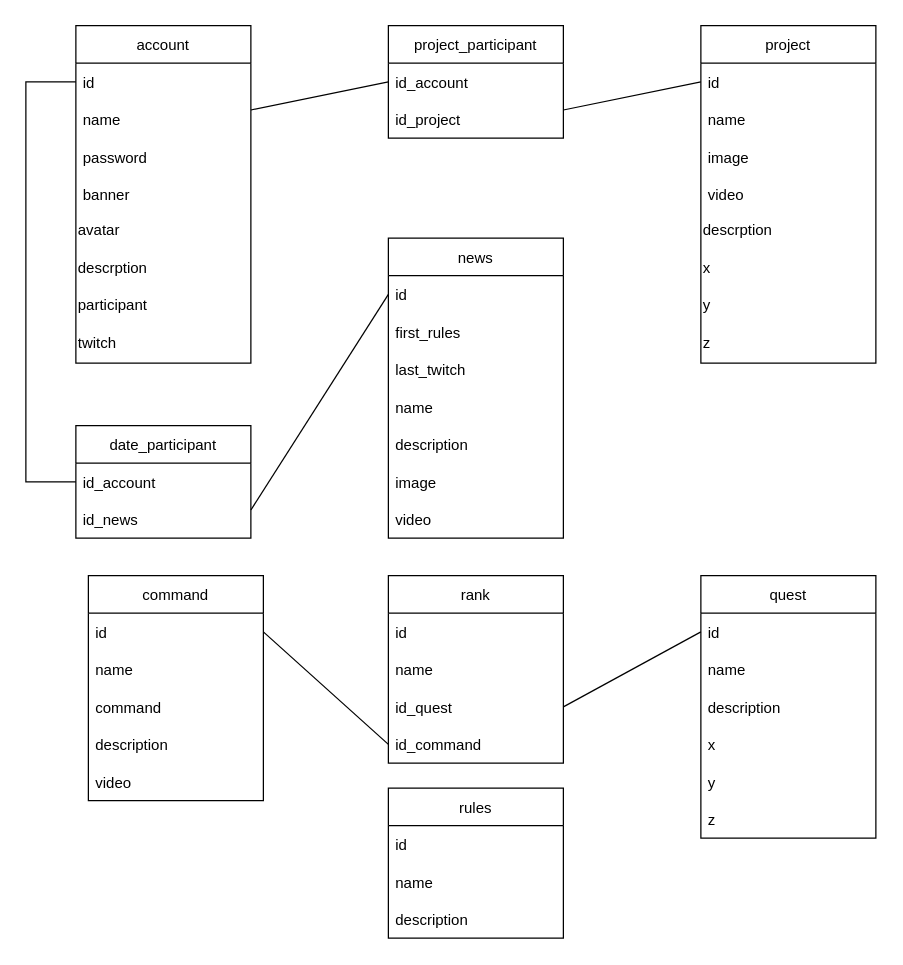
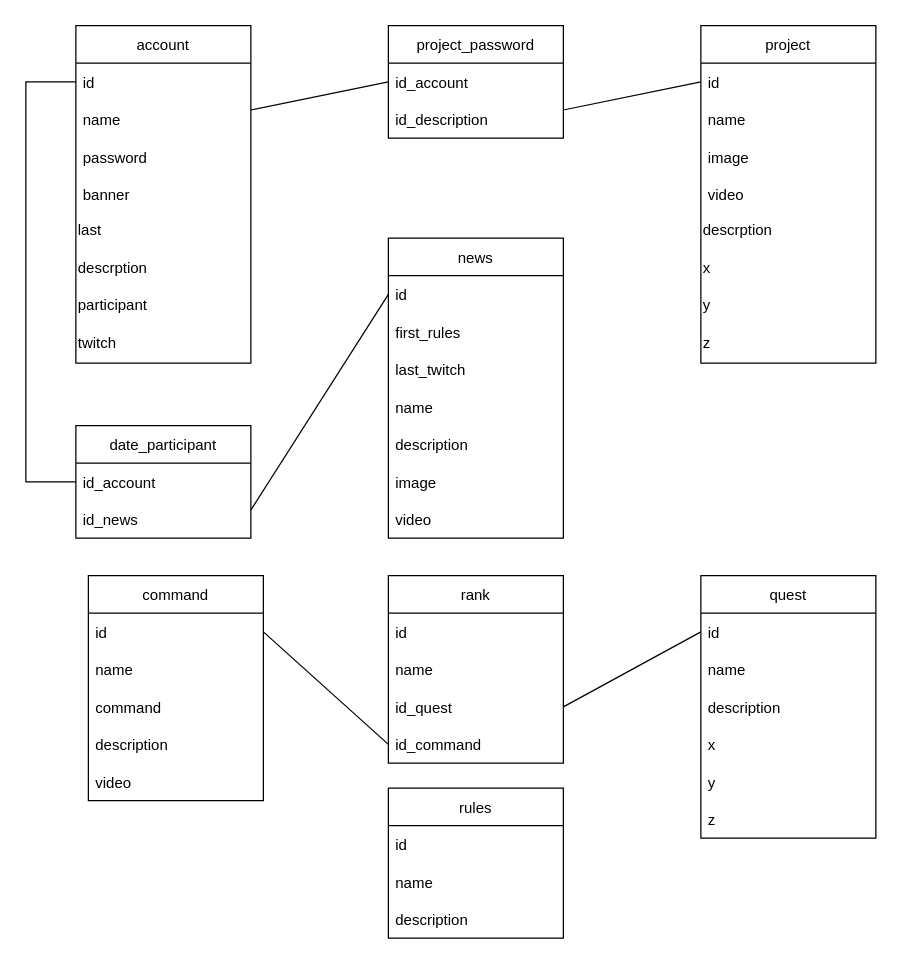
node "project_participant": label "project_participant" -> "project_password"
node "id_project": label "id_project" -> "id_description"
node "avatar": label "avatar" -> "last"
